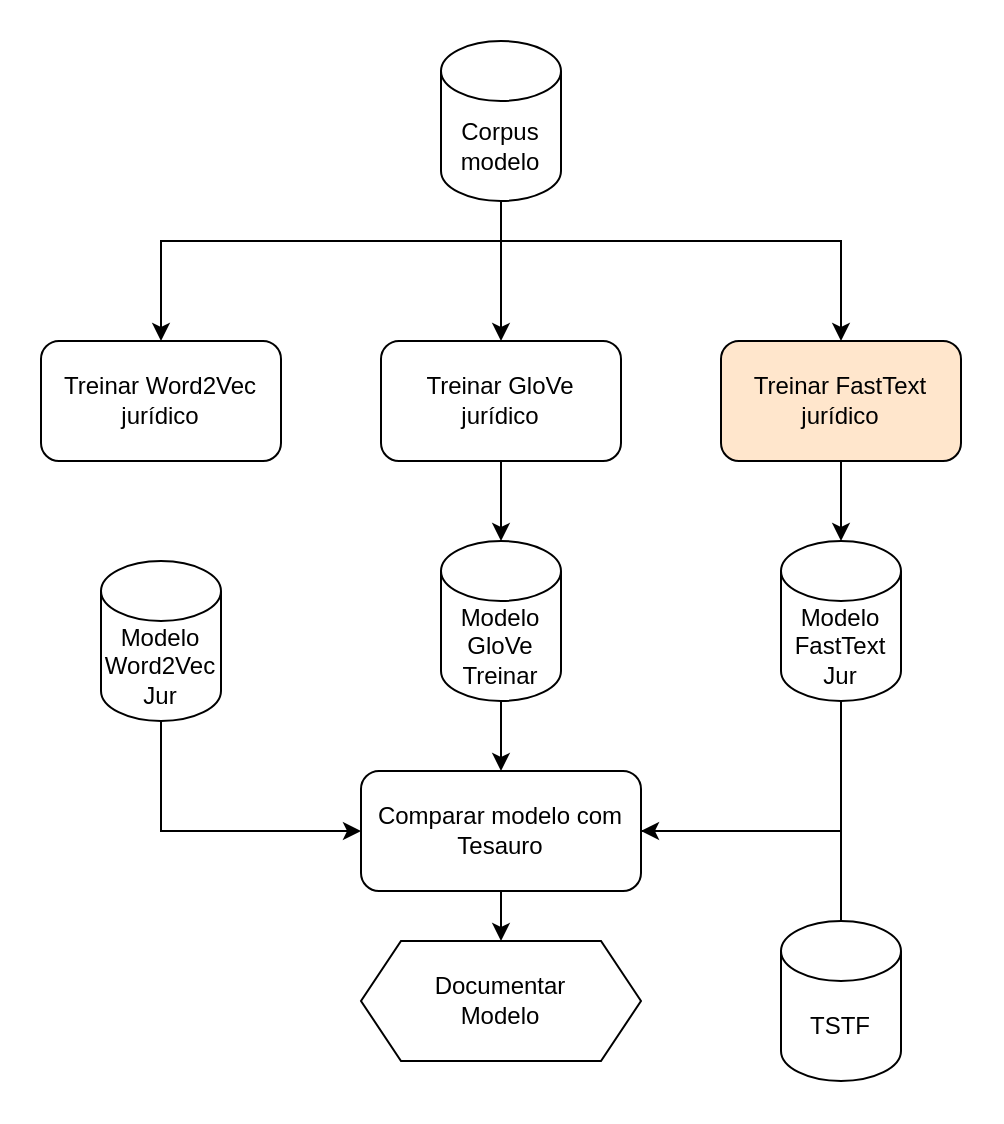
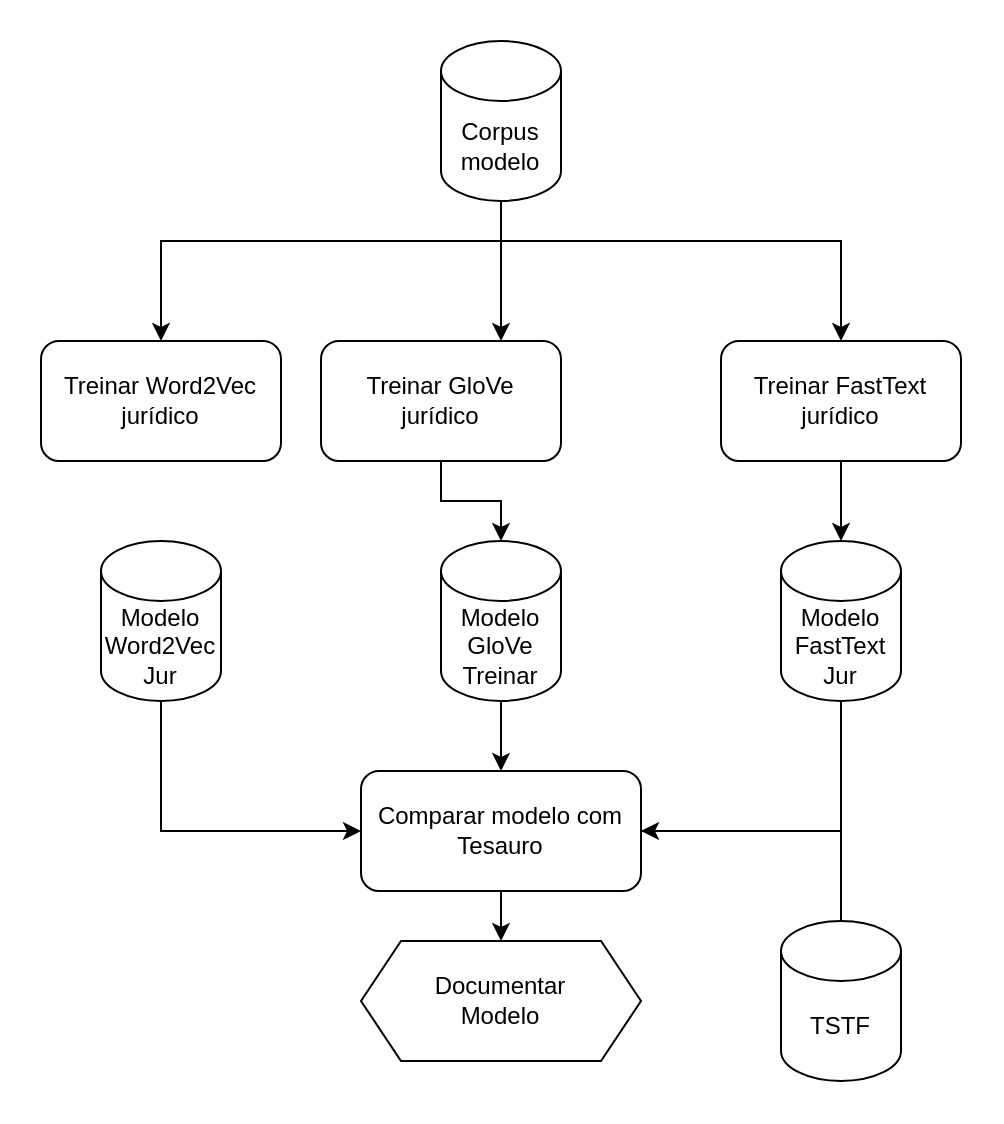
node "Treinar GloVe jurídico": moved (501, 401) -> (441, 401)
node "Treinar FastText jurídico": fillcolor #ffe6cc -> #ffffff
node "Modelo Word2Vec Jur": moved (161, 641) -> (161, 621)
